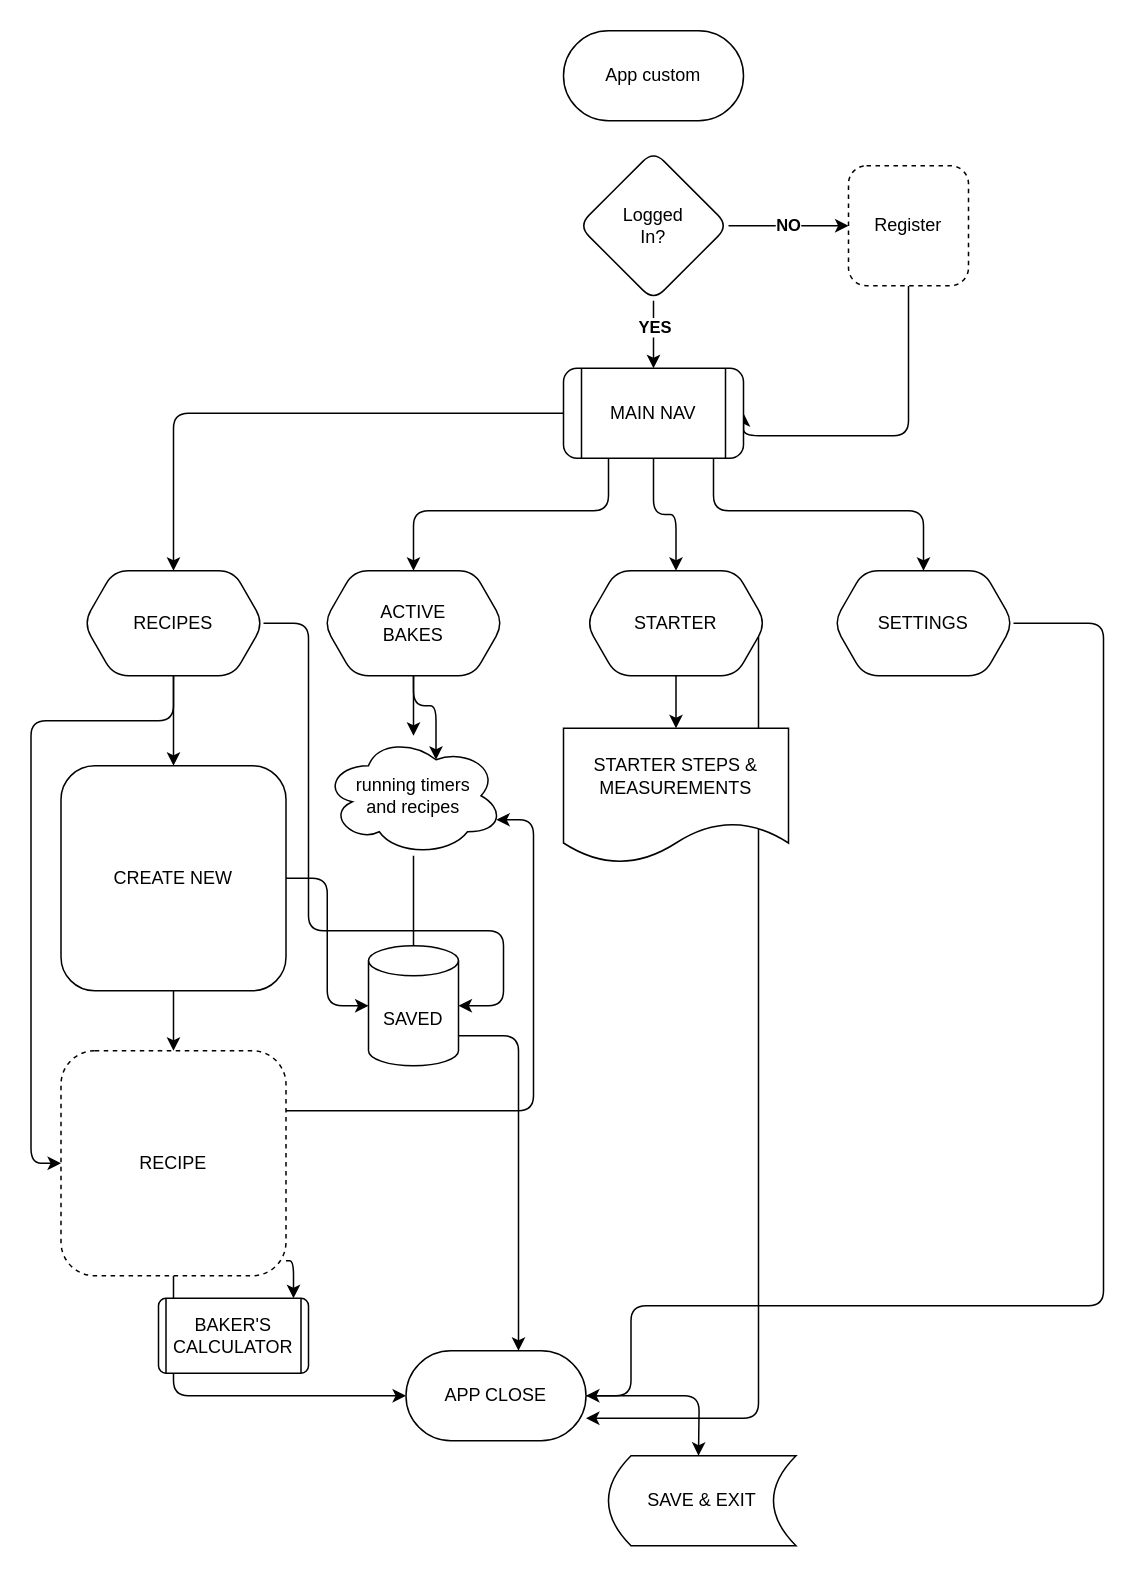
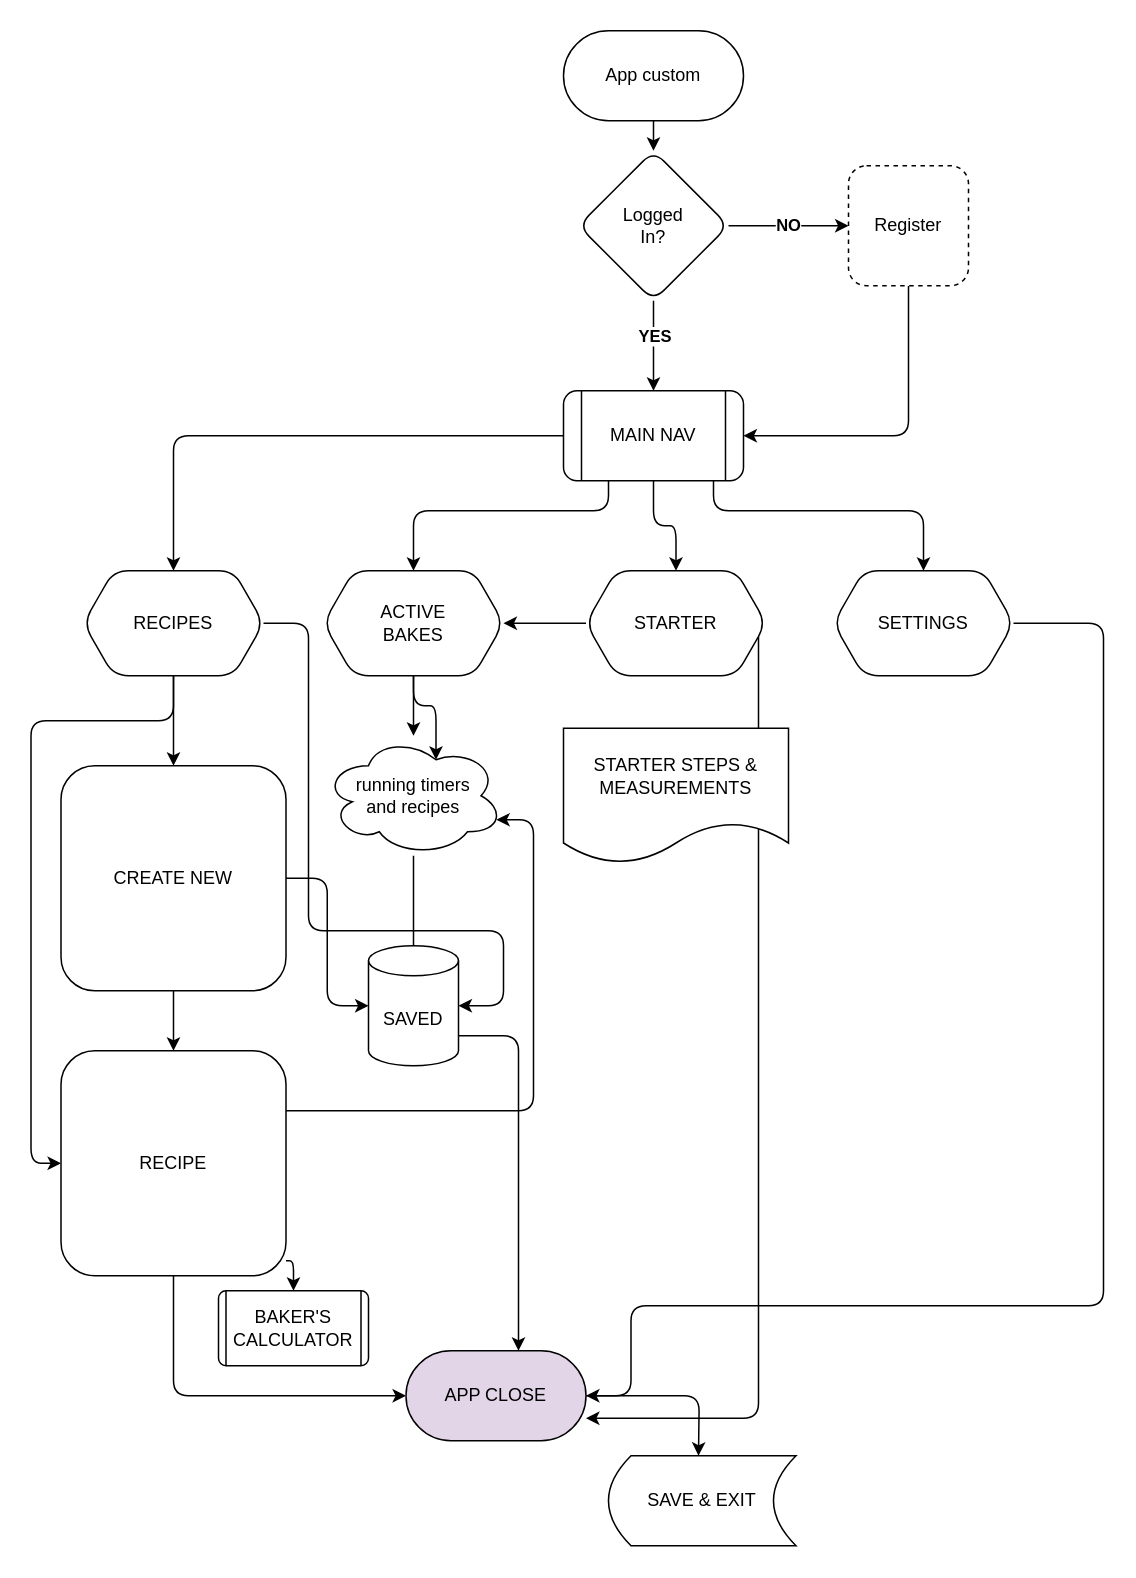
edge "App custom" -> "Logged In?": added
node "MAIN NAV": moved (653, 413) -> (653, 436)
edge "STARTER" -> "STARTER STEPS & MEASUREMENTS": now "STARTER" -> "ACTIVE BAKES"
node "RECIPE": style dashed -> solid
node "BAKER'S CALCULATOR": moved (233, 1336) -> (293, 1328)
node "APP CLOSE": fillcolor #ffffff -> #e1d5e7
